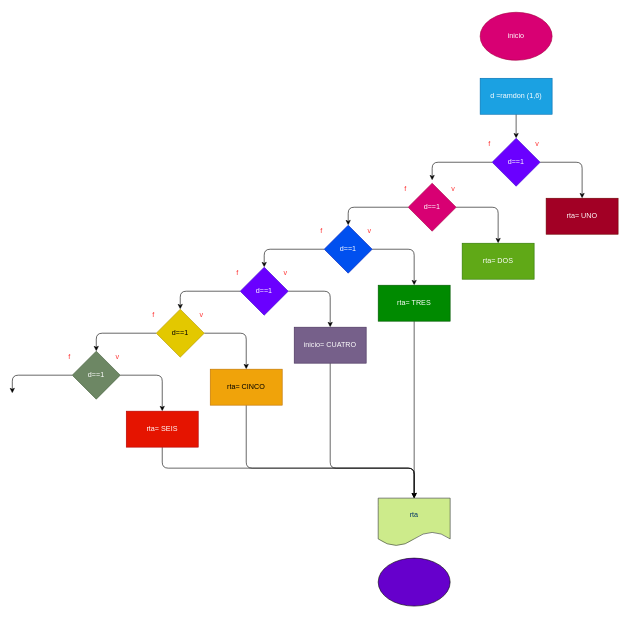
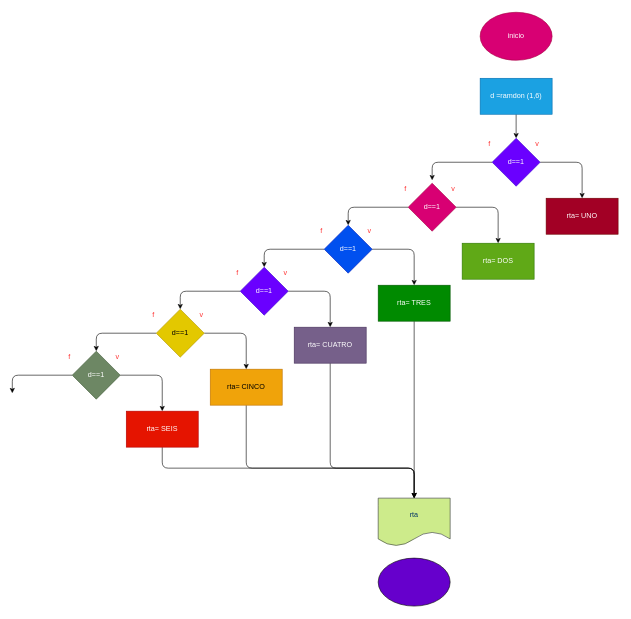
node "inicio= CUATRO": label "inicio= CUATRO" -> "rta= CUATRO"
